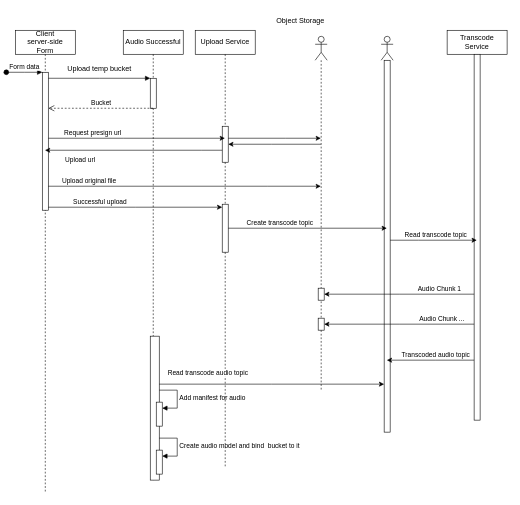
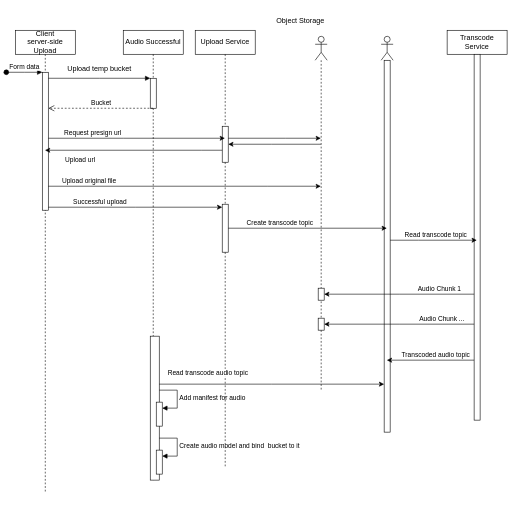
node "Client server-side Form": label "Client server-side Form" -> "Client server-side Upload"
